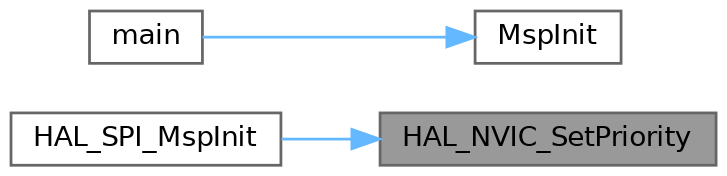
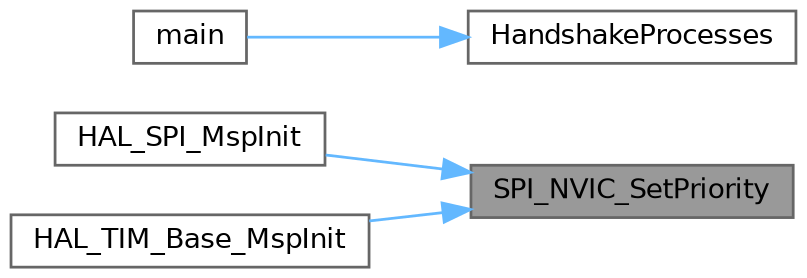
node "MspInit": label "MspInit" -> "HandshakeProcesses"
node "HAL_NVIC_SetPriority": label "HAL_NVIC_SetPriority" -> "SPI_NVIC_SetPriority"
node "HAL_TIM_Base_MspInit": added
